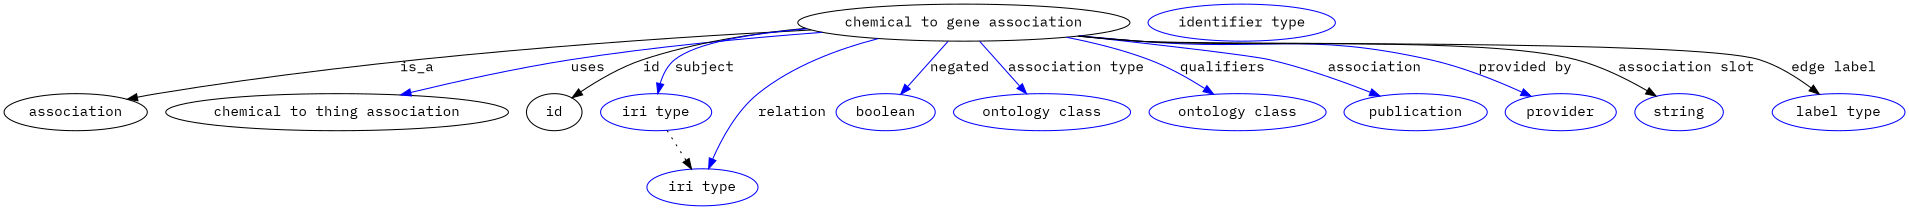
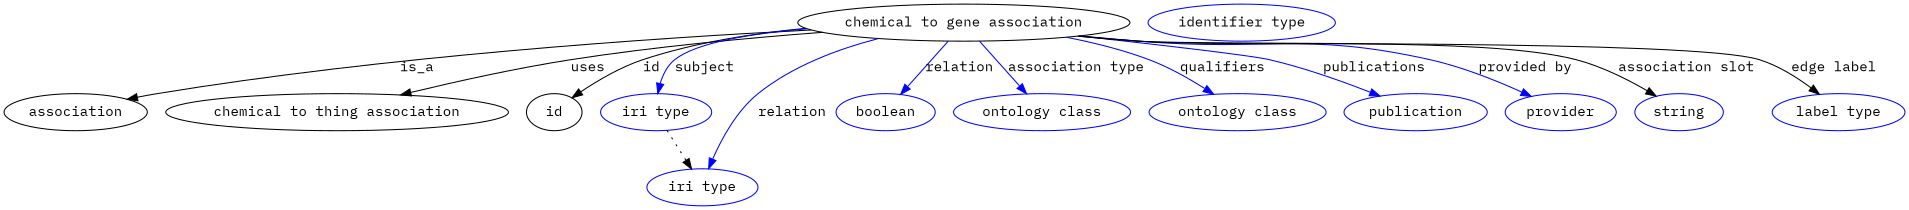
edge "chemical to gene association" -> "chemical to thing association": color blue -> black
edge "chemical to gene association" -> "boolean": label "negated" -> "relation"
edge "chemical to gene association" -> "publication": label "association" -> "publications"
